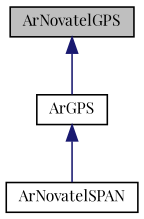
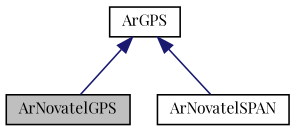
edge "ArGPS" -> "ArNovatelGPS": reversed
